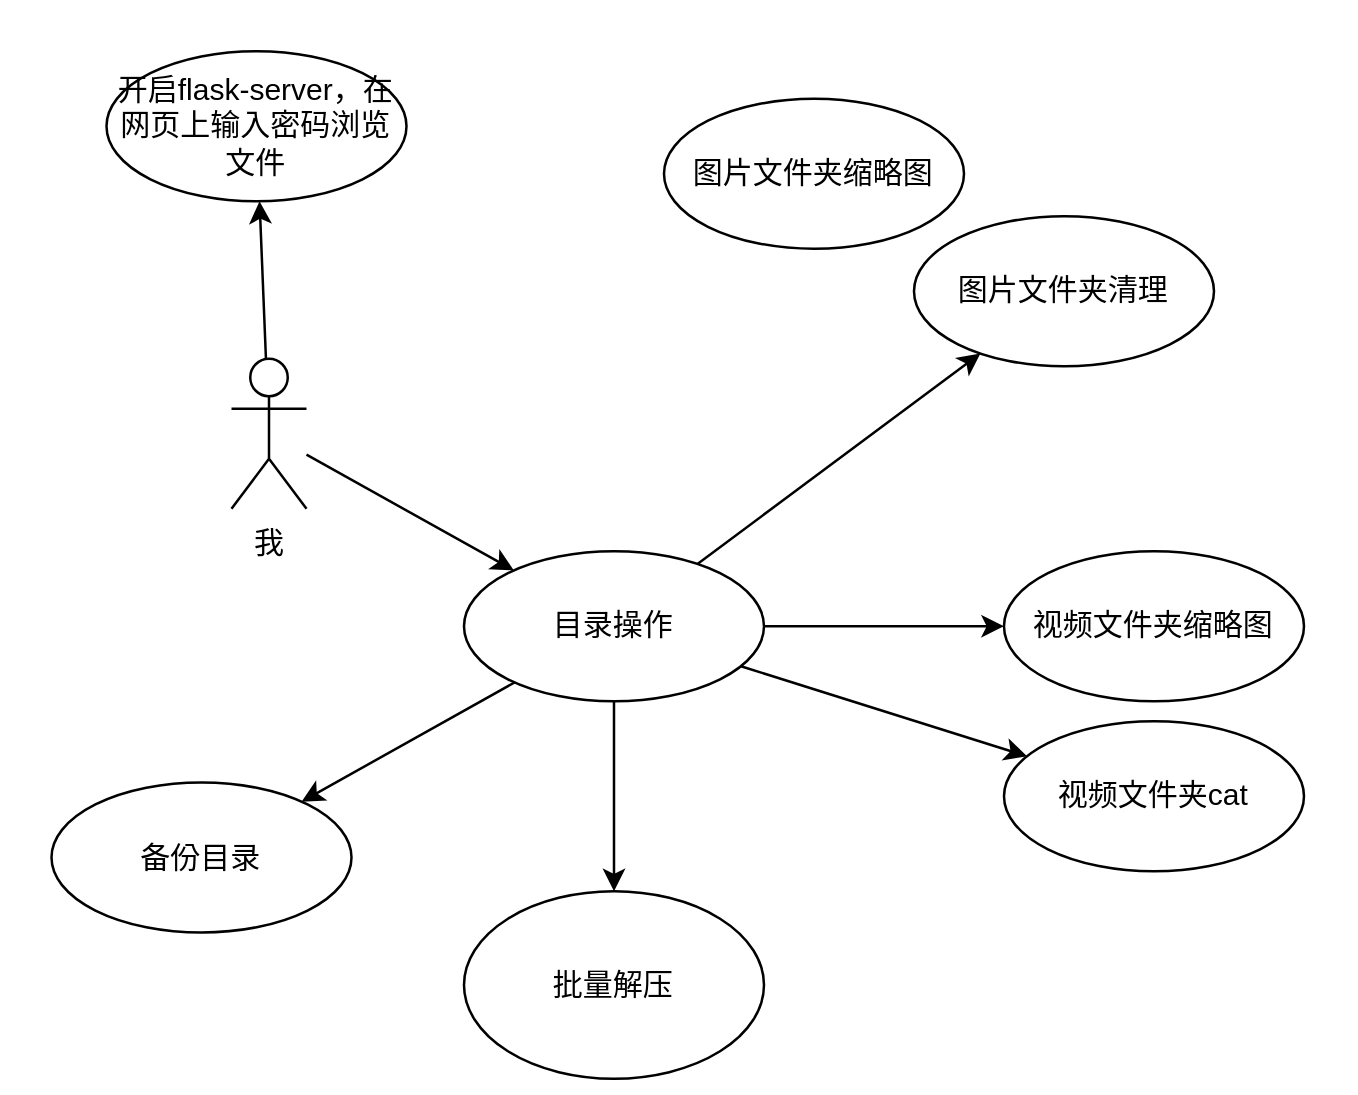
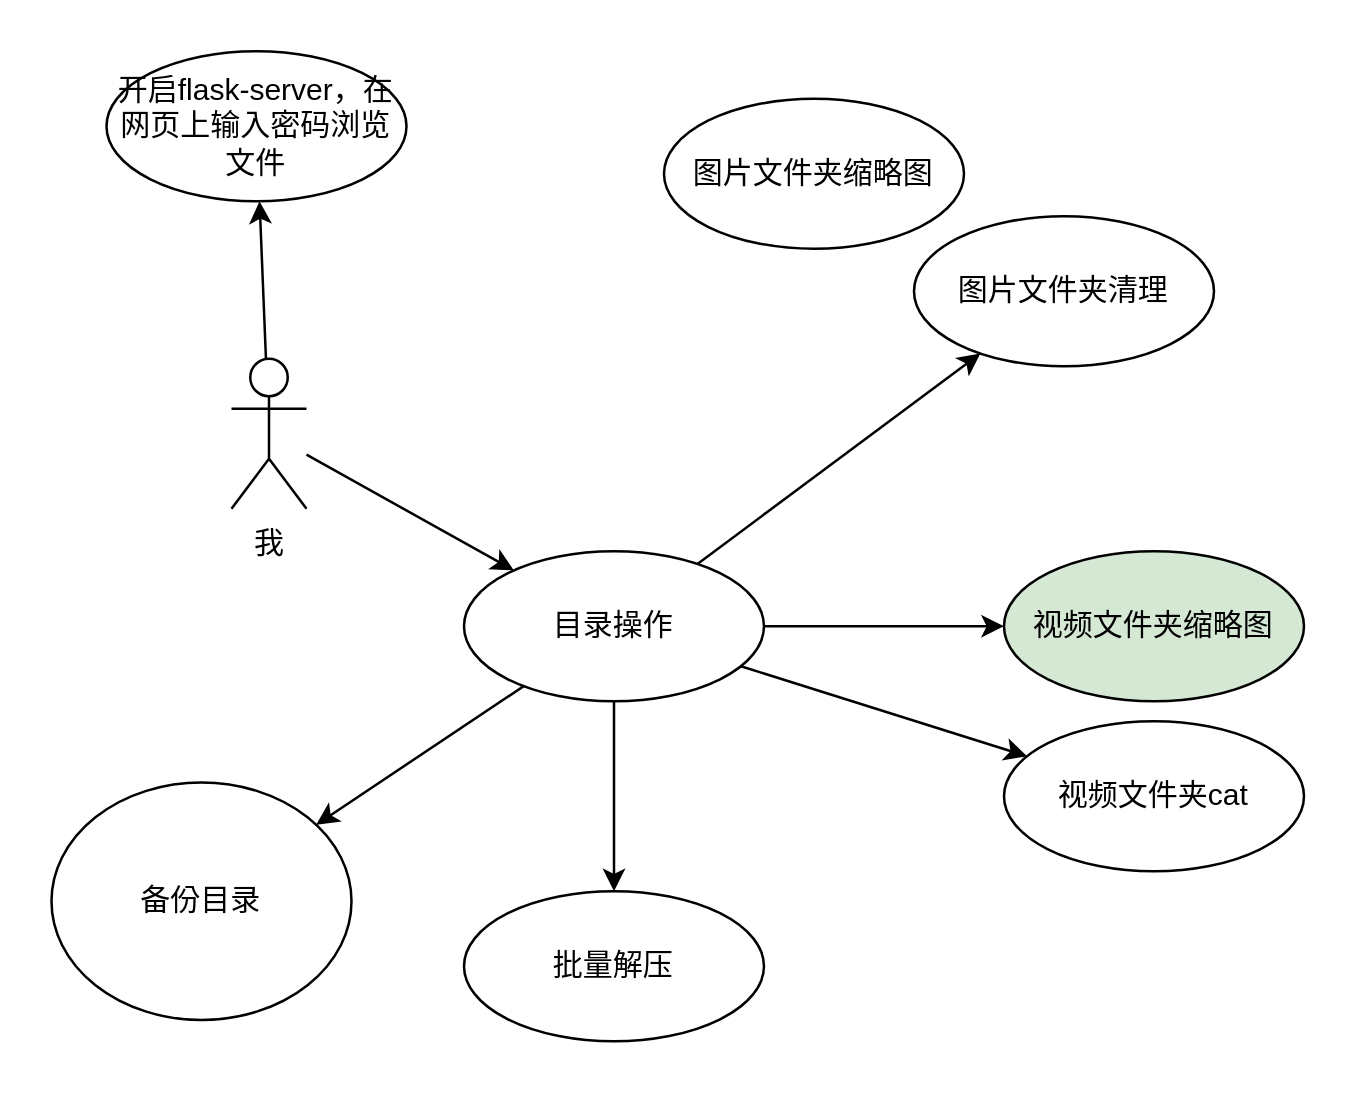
node "视频文件夹缩略图": fillcolor #ffffff -> #d5e8d4
node "备份目录": size 300x150 -> 300x238
node "批量解压": size 300x188 -> 300x150
